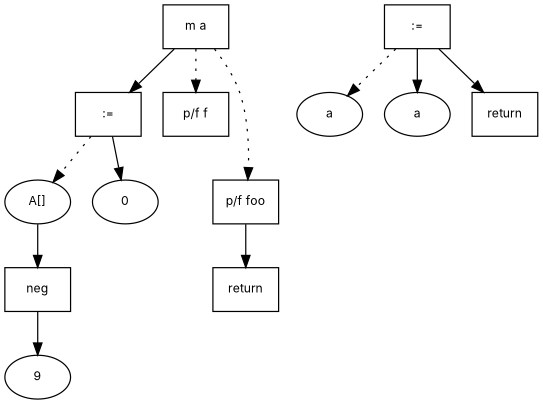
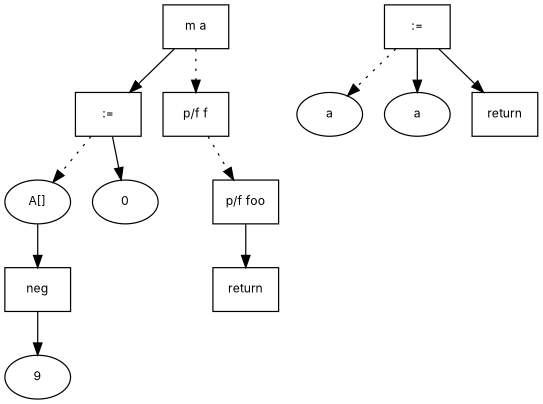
edge "m a" -> "p/f foo": now "p/f f" -> "p/f foo"
